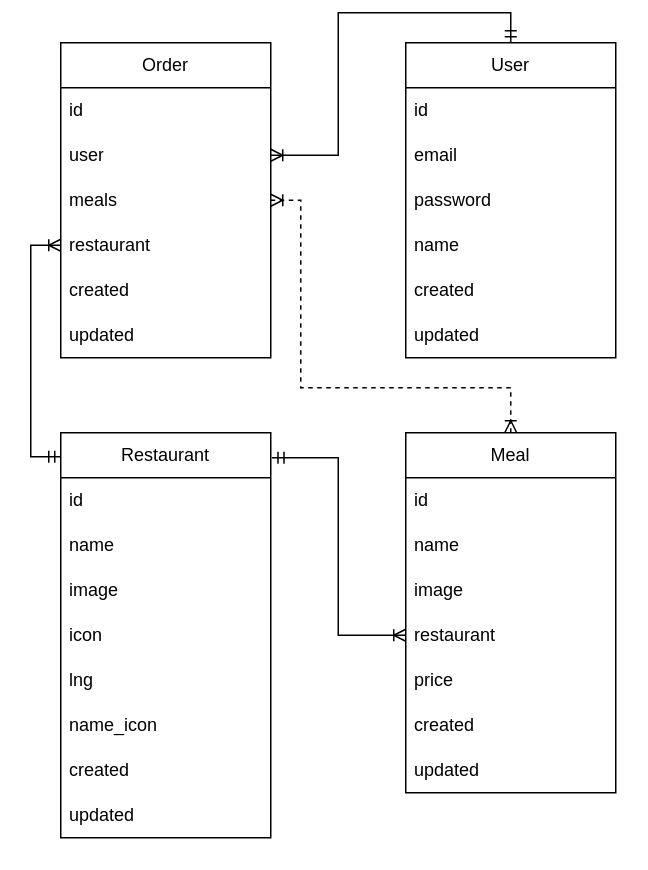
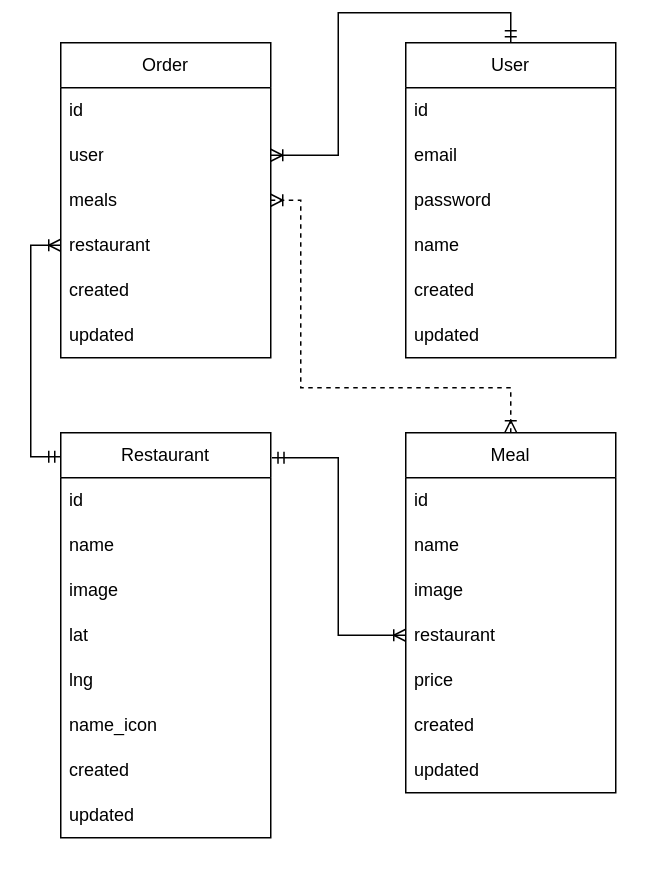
node "icon": label "icon" -> "lat"
